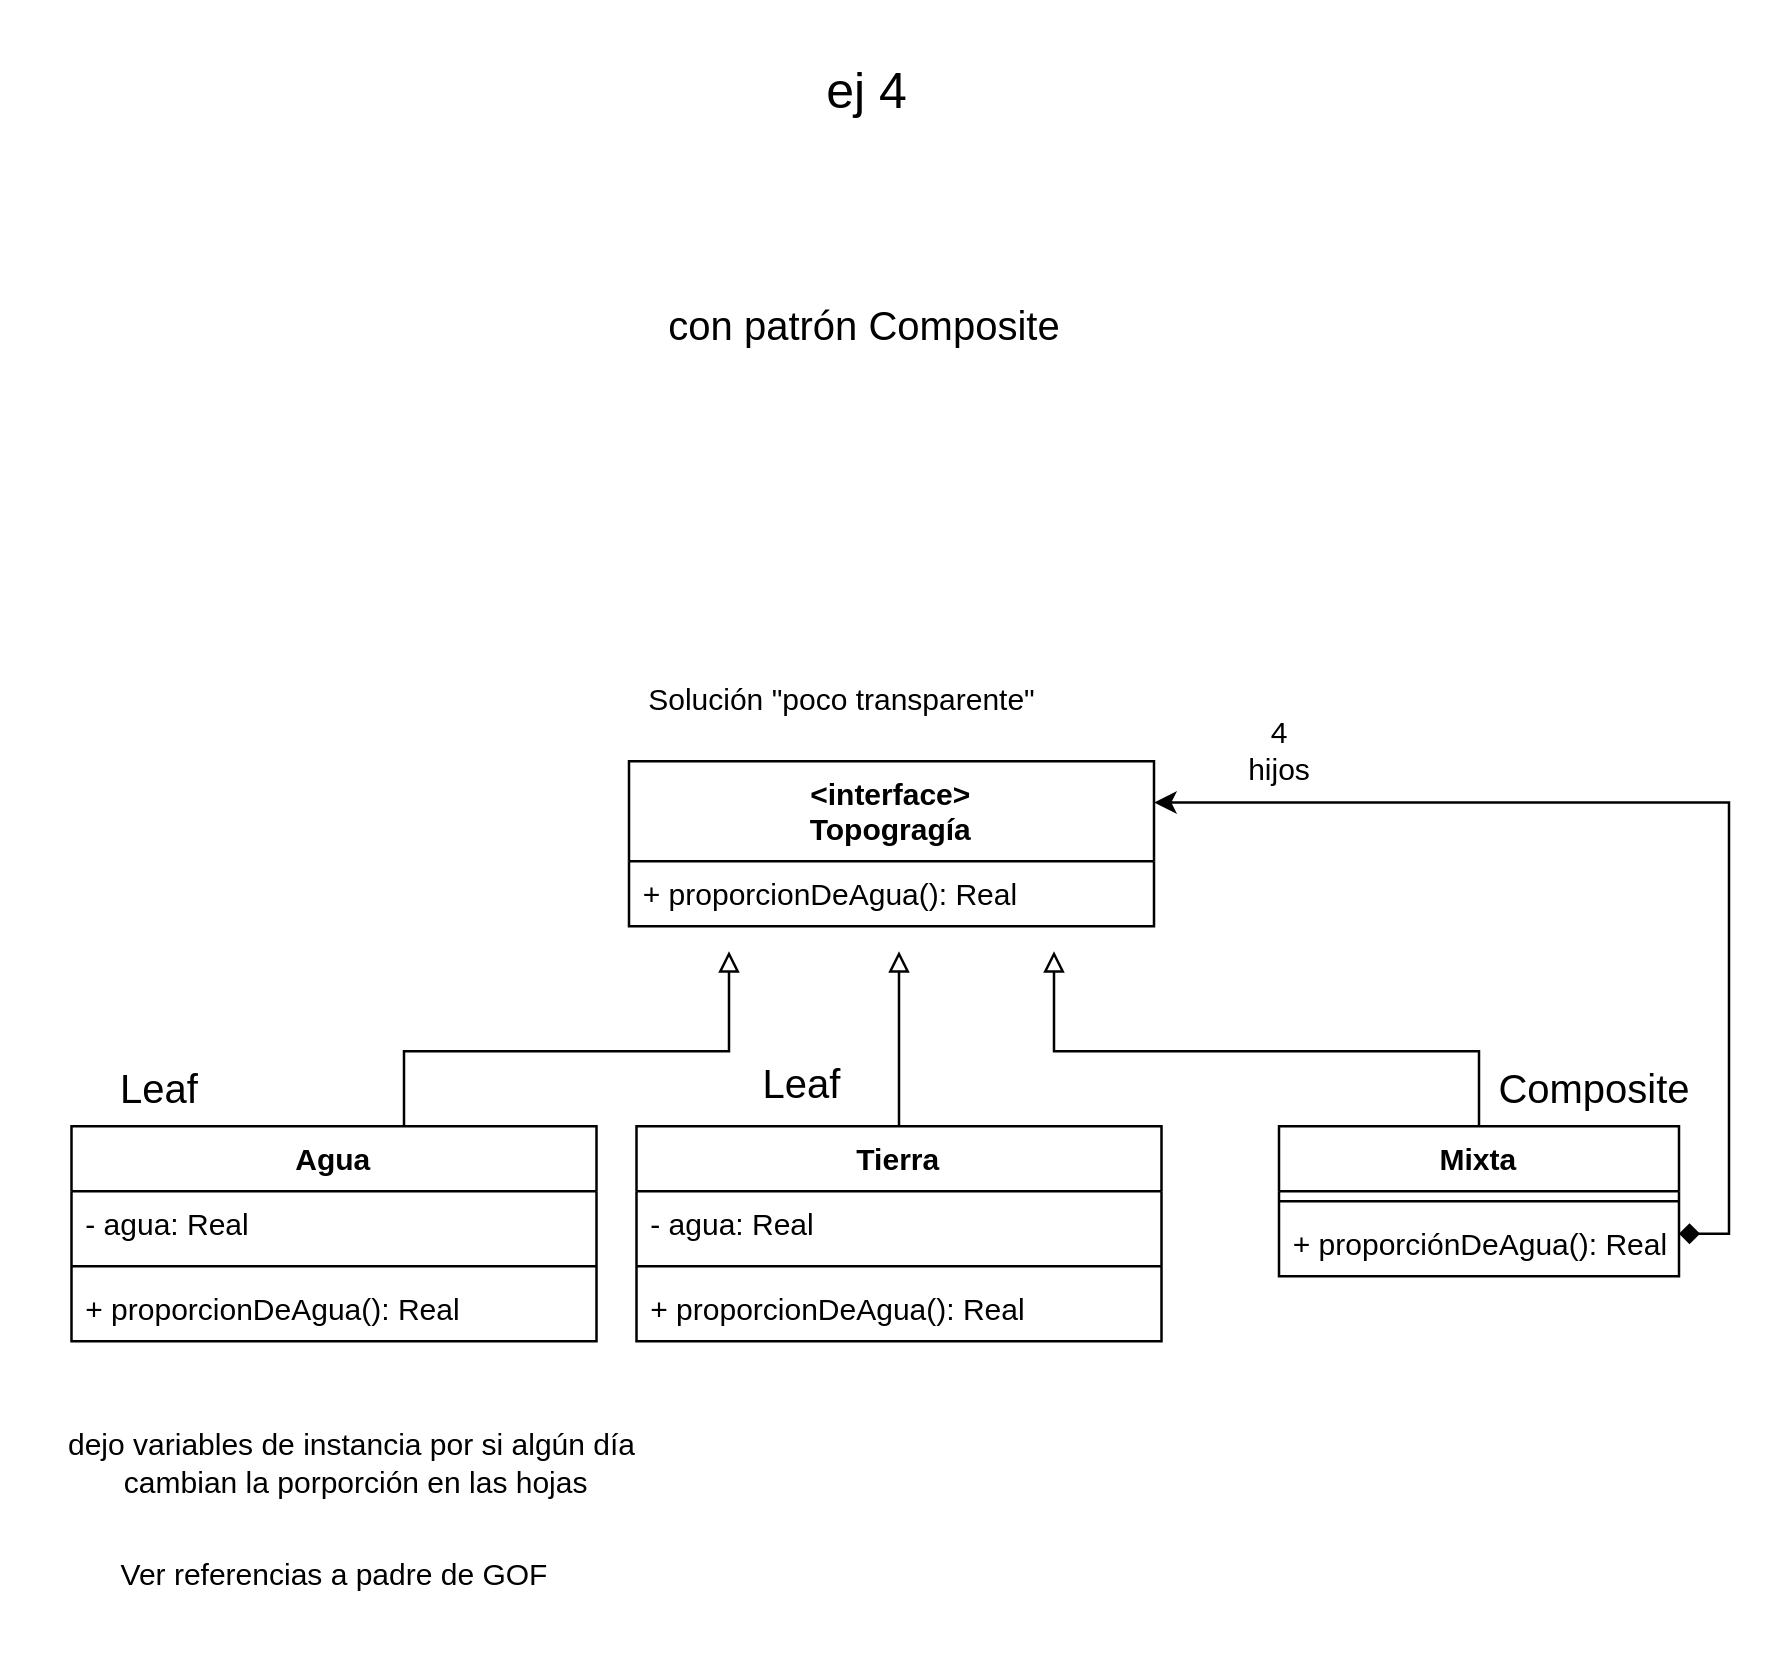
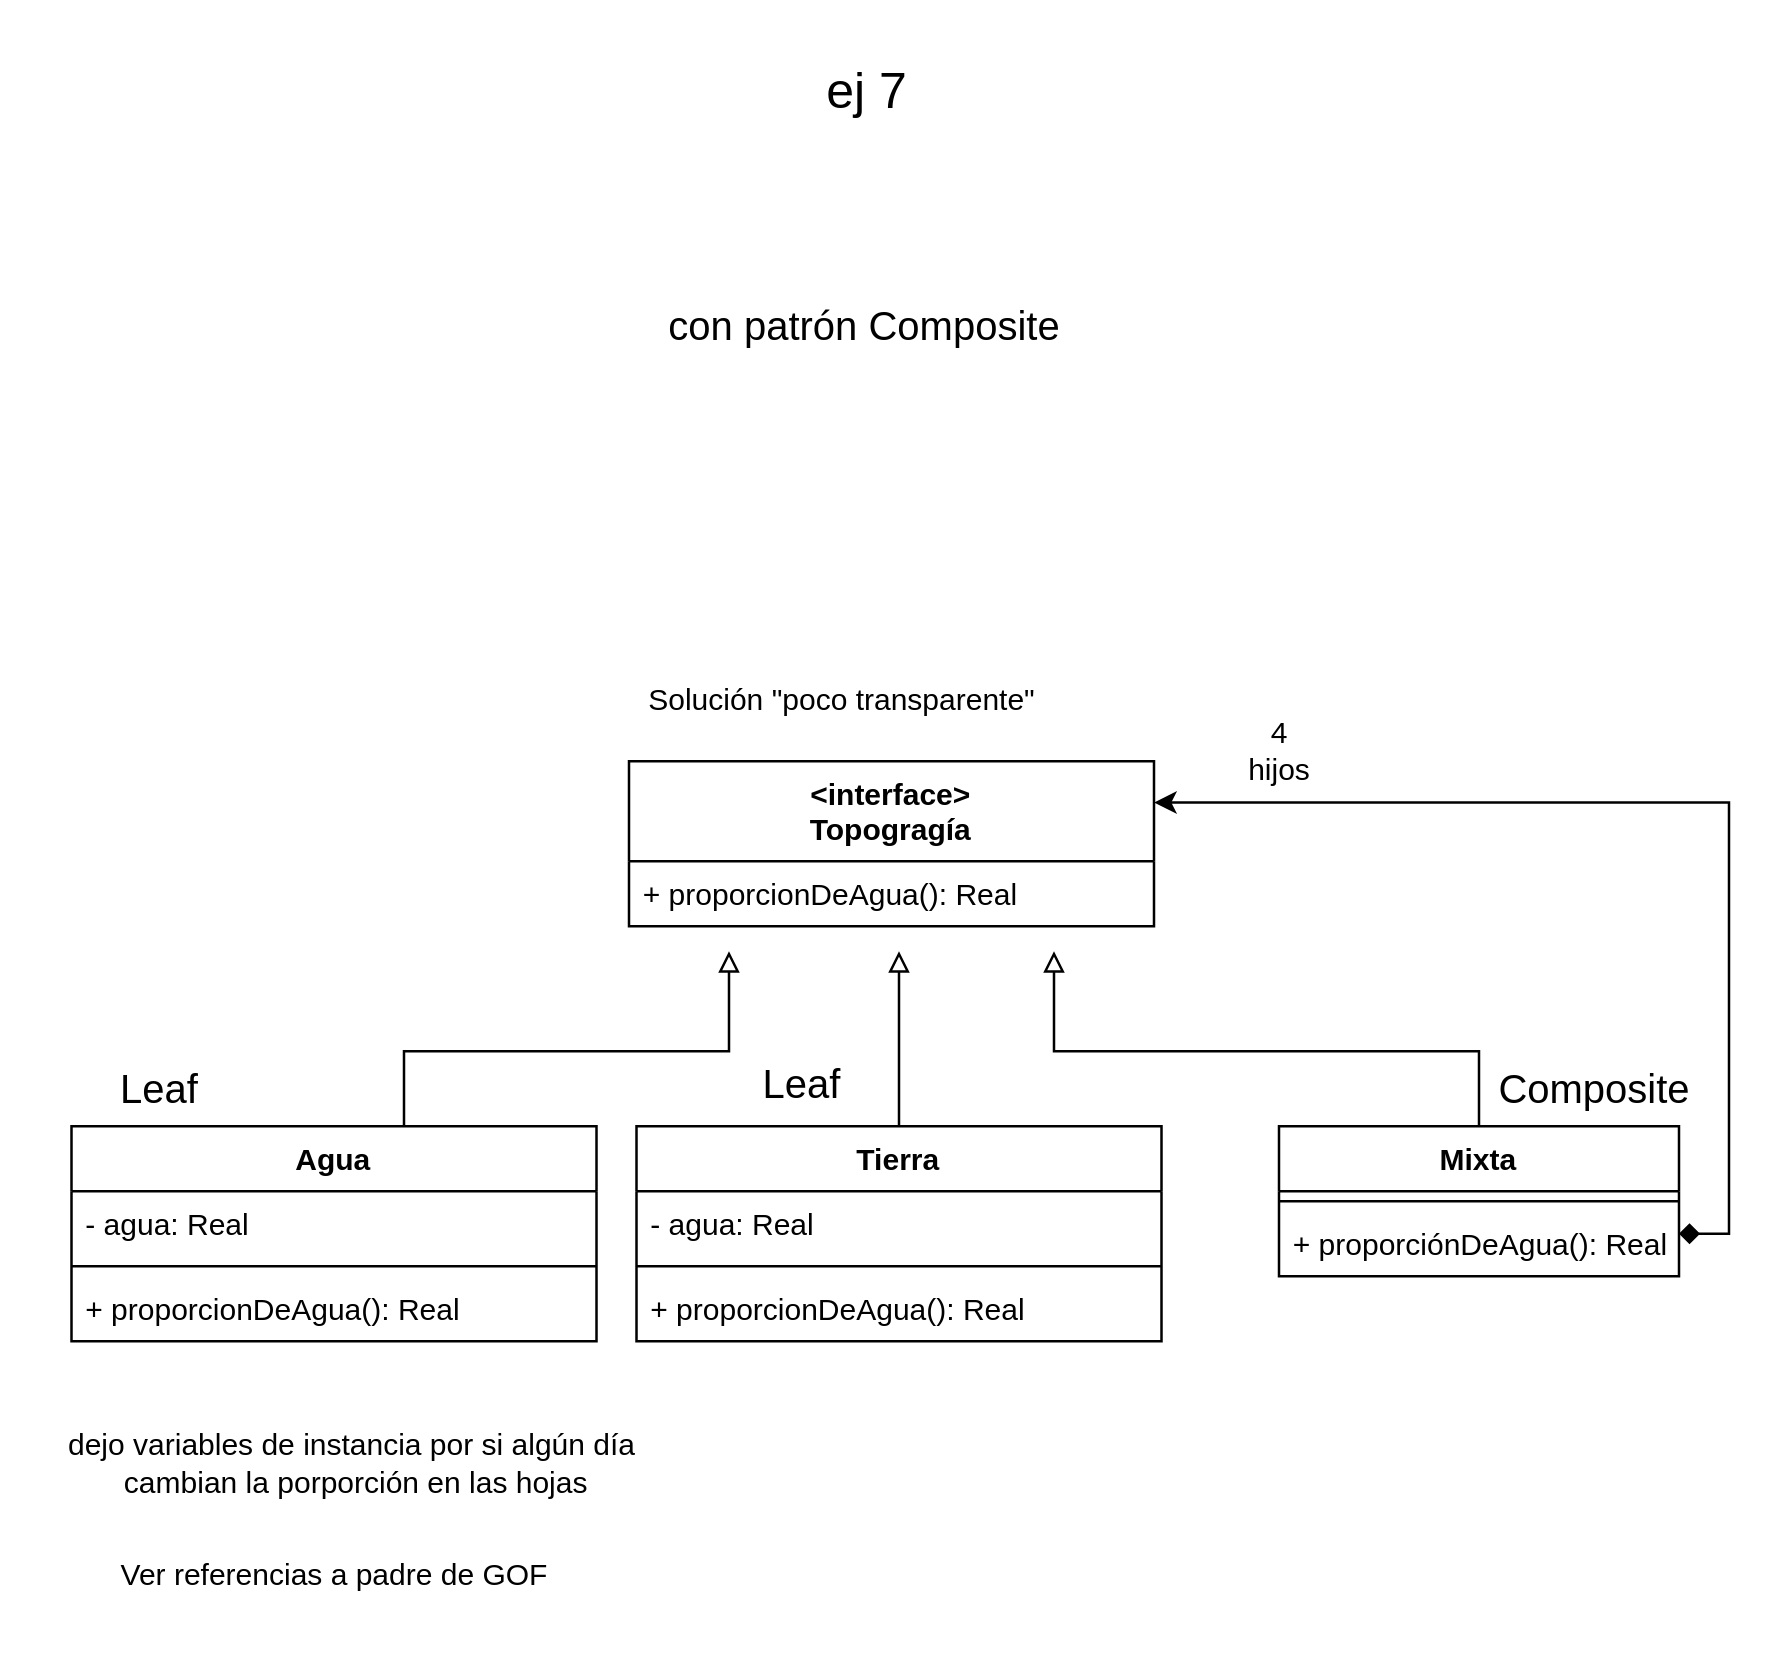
node "ej 4": label "ej 4" -> "ej 7"
